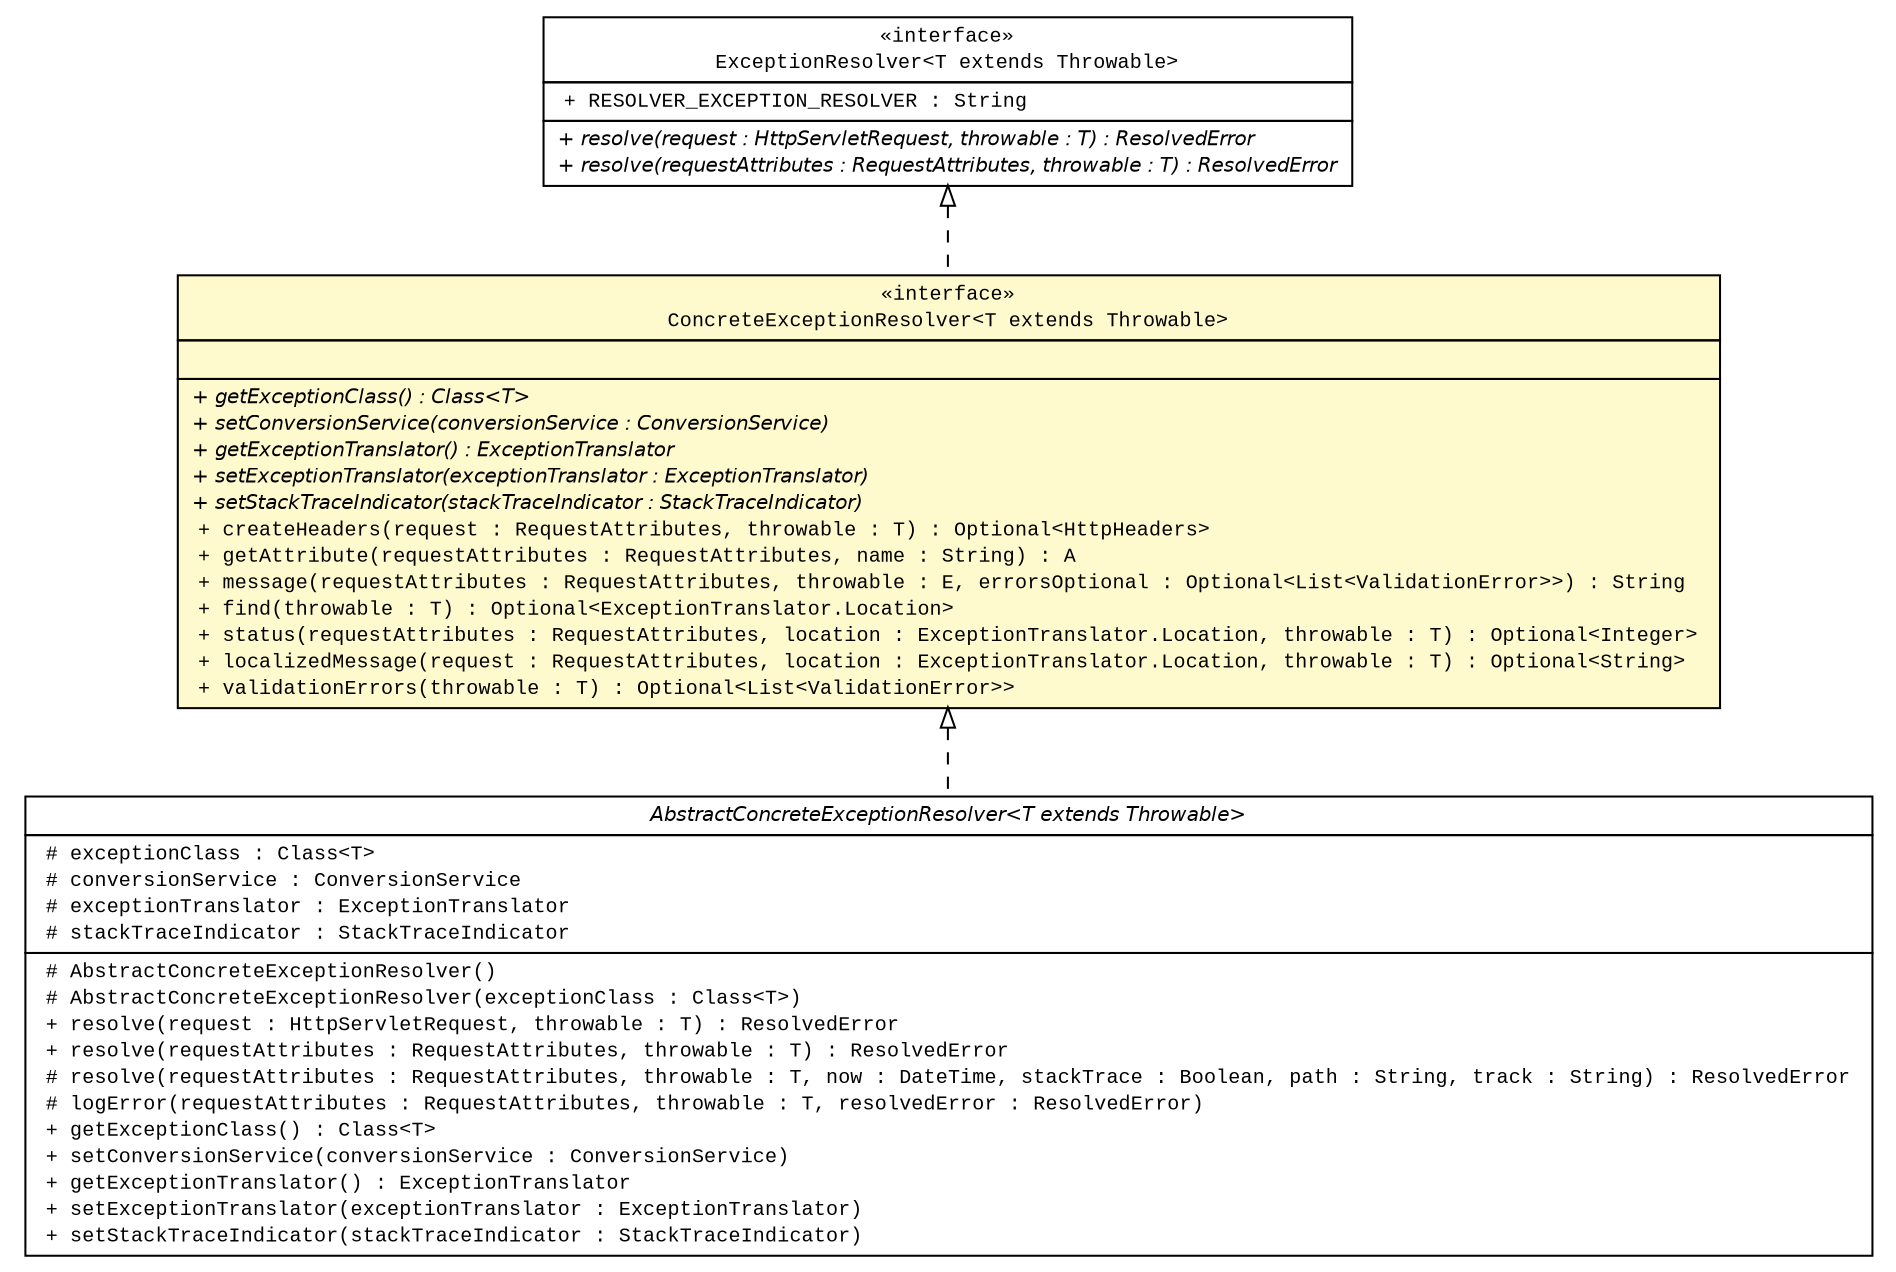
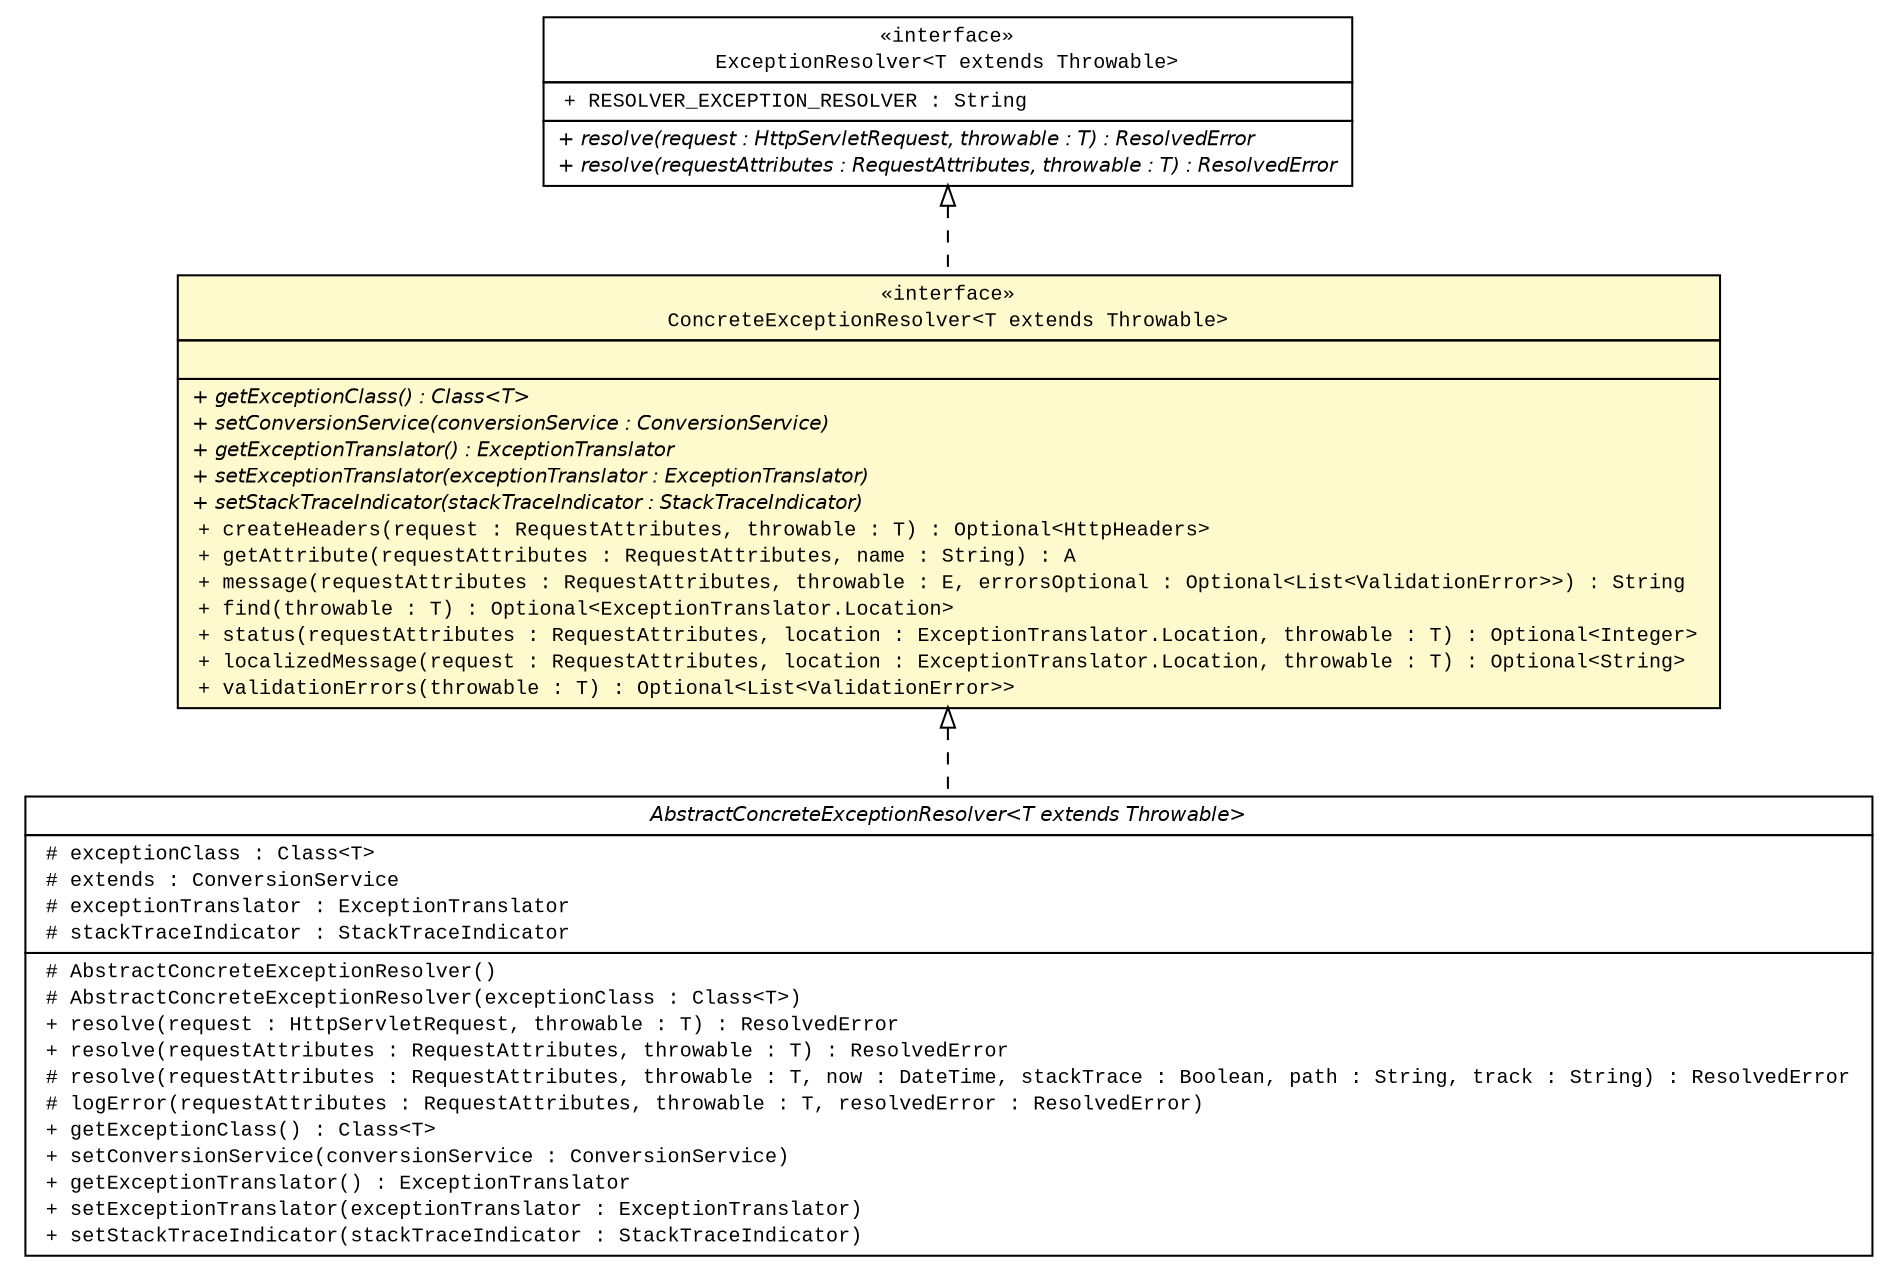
node "AbstractConcreteExceptionResolver<T extends Throwable>": text "# conversionService : ConversionService" -> "# extends : ConversionService"
